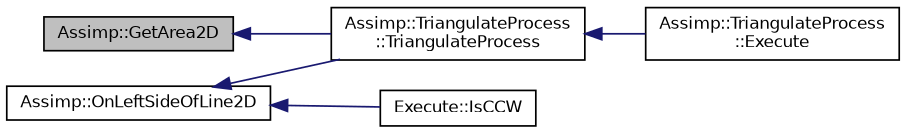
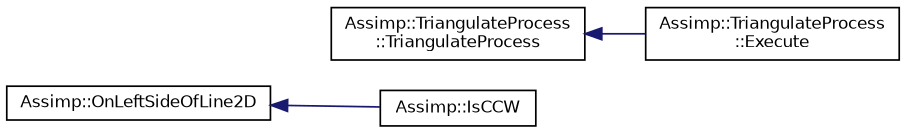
node "Assimp::GetArea2D": removed
edge "Assimp::TriangulateProcess ::TriangulateProcess" -> "Assimp::OnLeftSideOfLine2D": removed
node "Execute::IsCCW": label "Execute::IsCCW" -> "Assimp::IsCCW"
